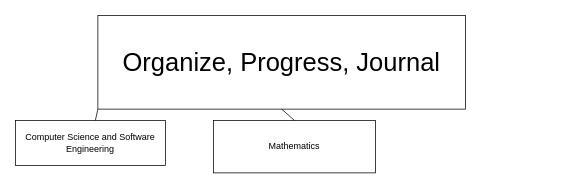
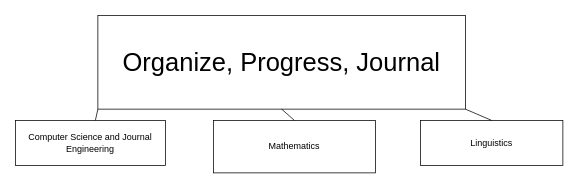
edge "Organize, Progress, Journal" -- "Linguistics": added
node "Computer Science and Software Engineering": label "Computer Science and Software Engineering" -> "Computer Science and Journal Engineering"
node "Linguistics": added
